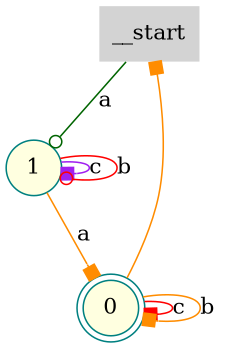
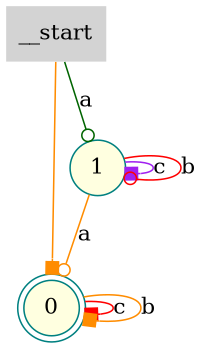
edge "0" -> "__start": reversed
edge "1" -> "0": arrowhead box -> odot
